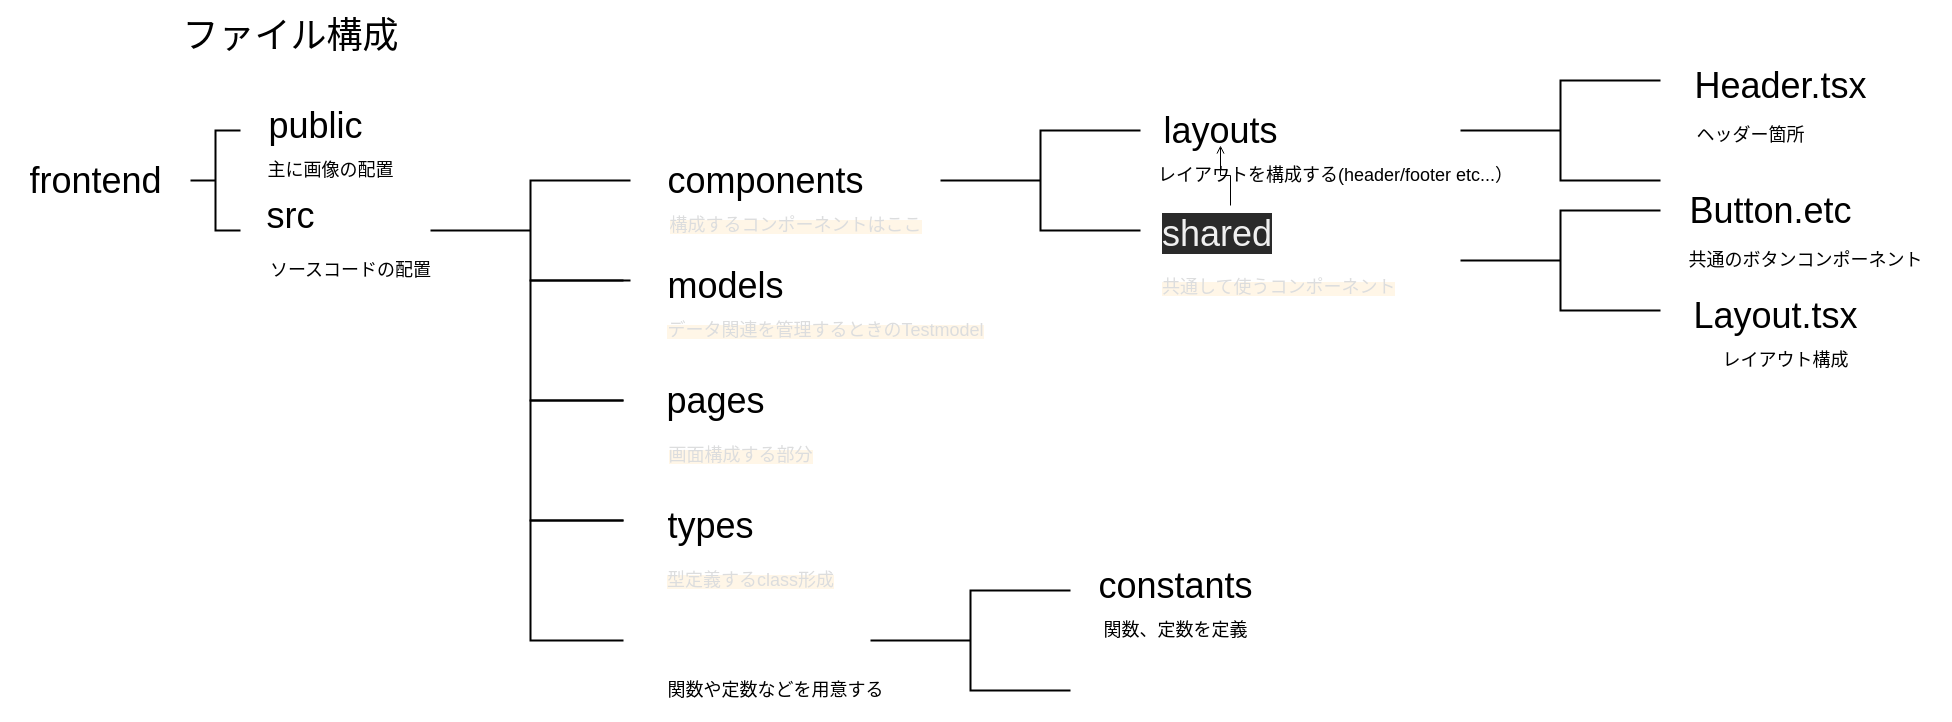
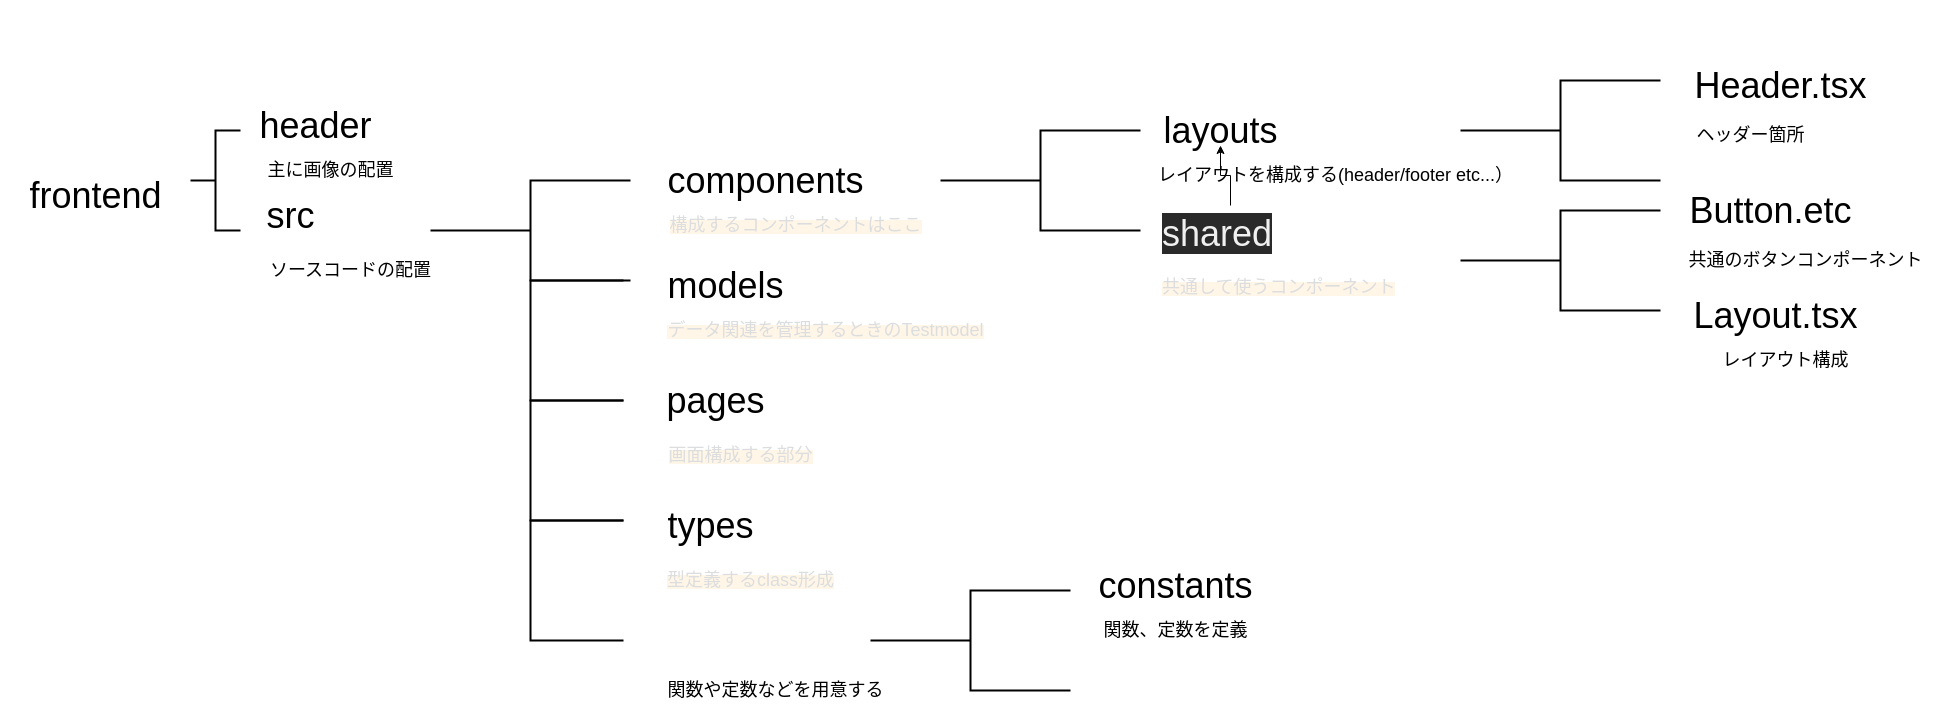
node "ファイル構成": removed
node "public": label "public" -> "header"
edge "shared" -> "layouts": arrowhead open -> classic
node "frontend": moved (96, 181) -> (96, 196)
